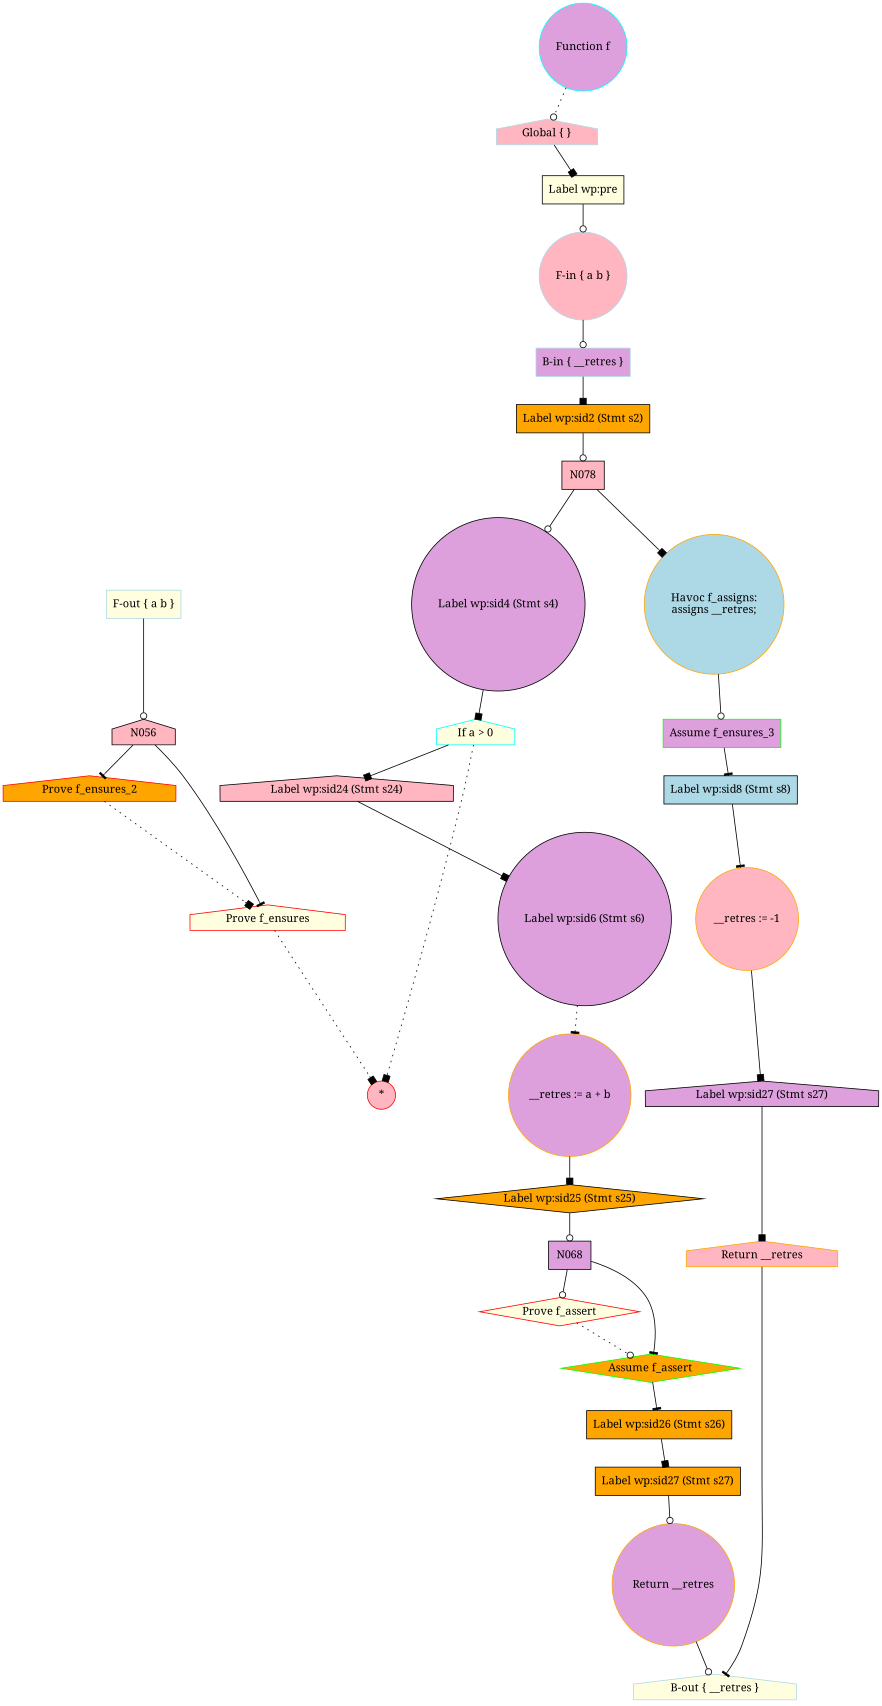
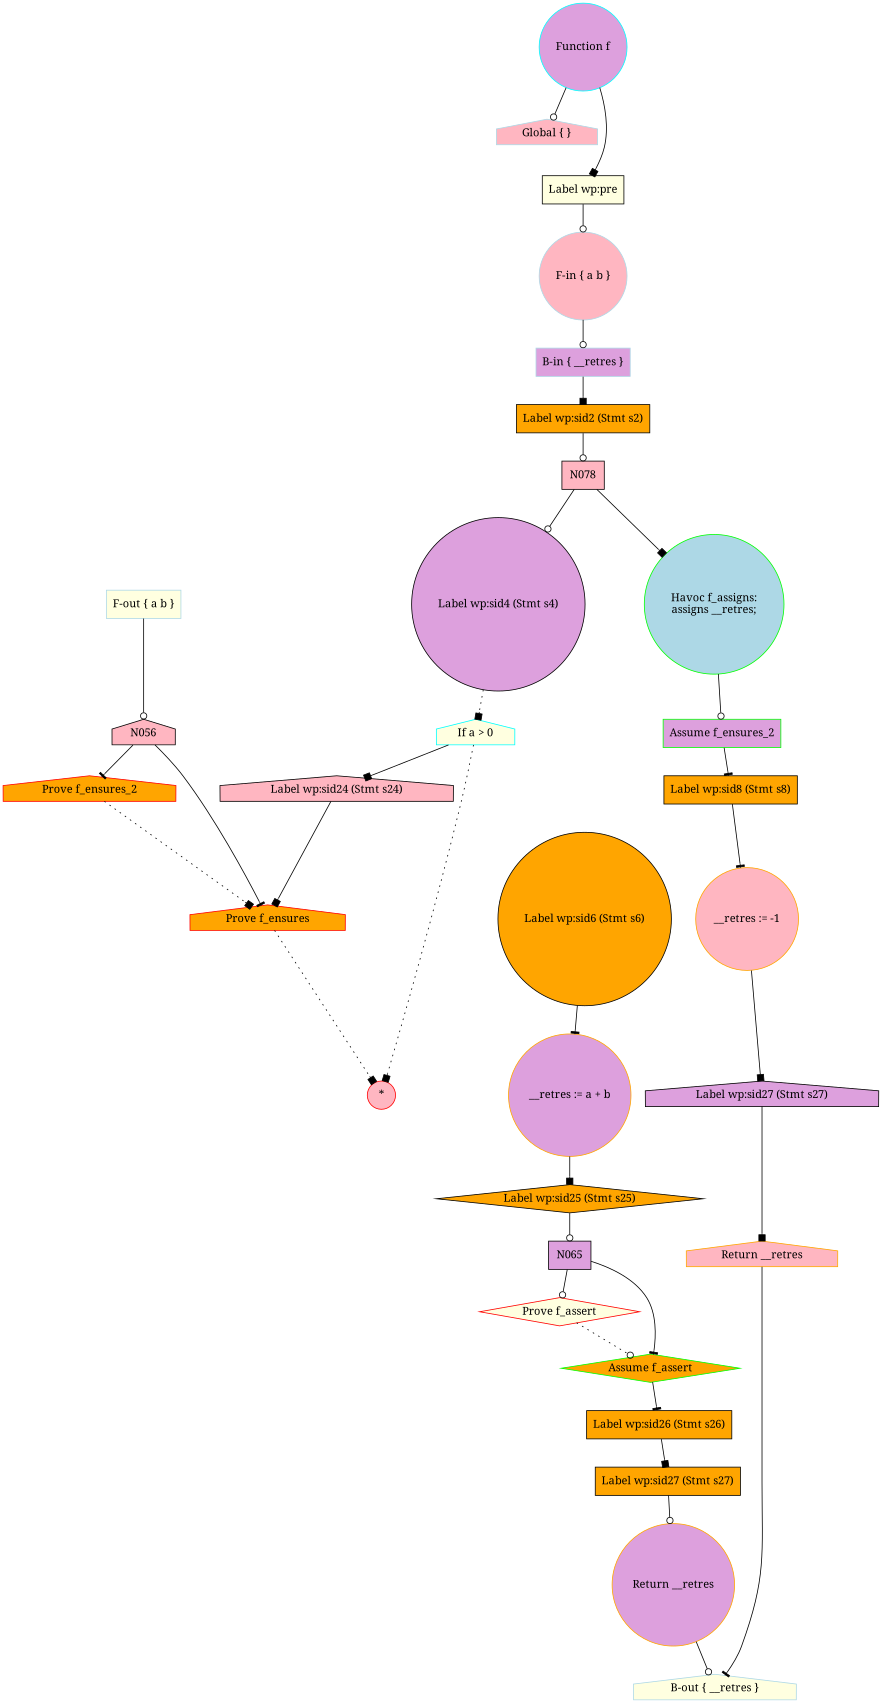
edge "Function f" -> "Global { }": style dotted -> solid
edge "Global { }" -> "Label wp:pre": now "Function f" -> "Label wp:pre"
node "Havoc f_assigns: assigns __retres;": color orange -> green
edge "Label wp:sid4 (Stmt s4)" -> "If a > 0": style solid -> dotted
node "Assume f_ensures_3": label "Assume f_ensures_3" -> "Assume f_ensures_2"
node "Label wp:sid8 (Stmt s8)": fillcolor lightblue -> orange
edge "Label wp:sid24 (Stmt s24)" -> "Label wp:sid6 (Stmt s6)": now "Label wp:sid24 (Stmt s24)" -> "Prove f_ensures"
node "Prove f_ensures": fillcolor lightyellow -> orange
node "Label wp:sid6 (Stmt s6)": fillcolor plum -> orange
edge "Label wp:sid6 (Stmt s6)" -> "__retres := a + b": style dotted -> solid
node "N068": label "N068" -> "N065"
